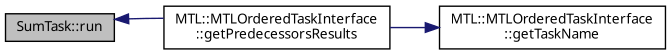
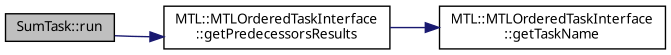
edge "MTL::MTLOrderedTaskInterface ::getPredecessorsResults" -> "SumTask::run": reversed
